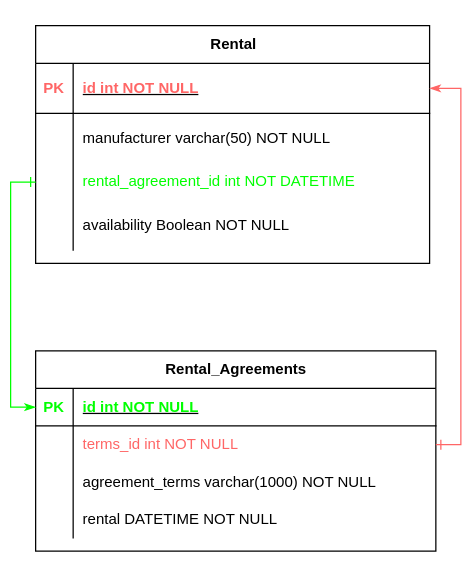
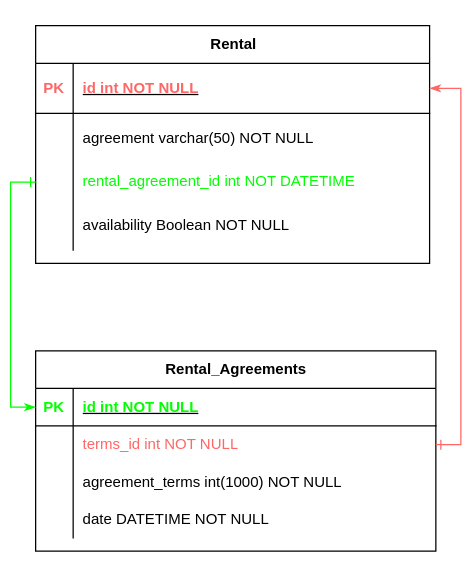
node "manufacturer varchar(50) NOT NULL": label "manufacturer varchar(50) NOT NULL" -> "agreement varchar(50) NOT NULL"
node "agreement_terms varchar(1000) NOT NULL": label "agreement_terms varchar(1000) NOT NULL" -> "agreement_terms int(1000) NOT NULL"
node "rental DATETIME NOT NULL": label "rental DATETIME NOT NULL" -> "date DATETIME NOT NULL"
